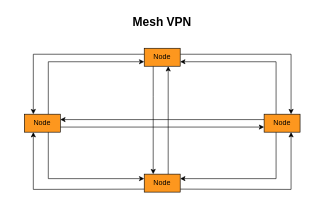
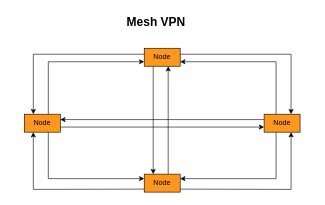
node "Mesh VPN": moved (162, 21) -> (156, 21)
